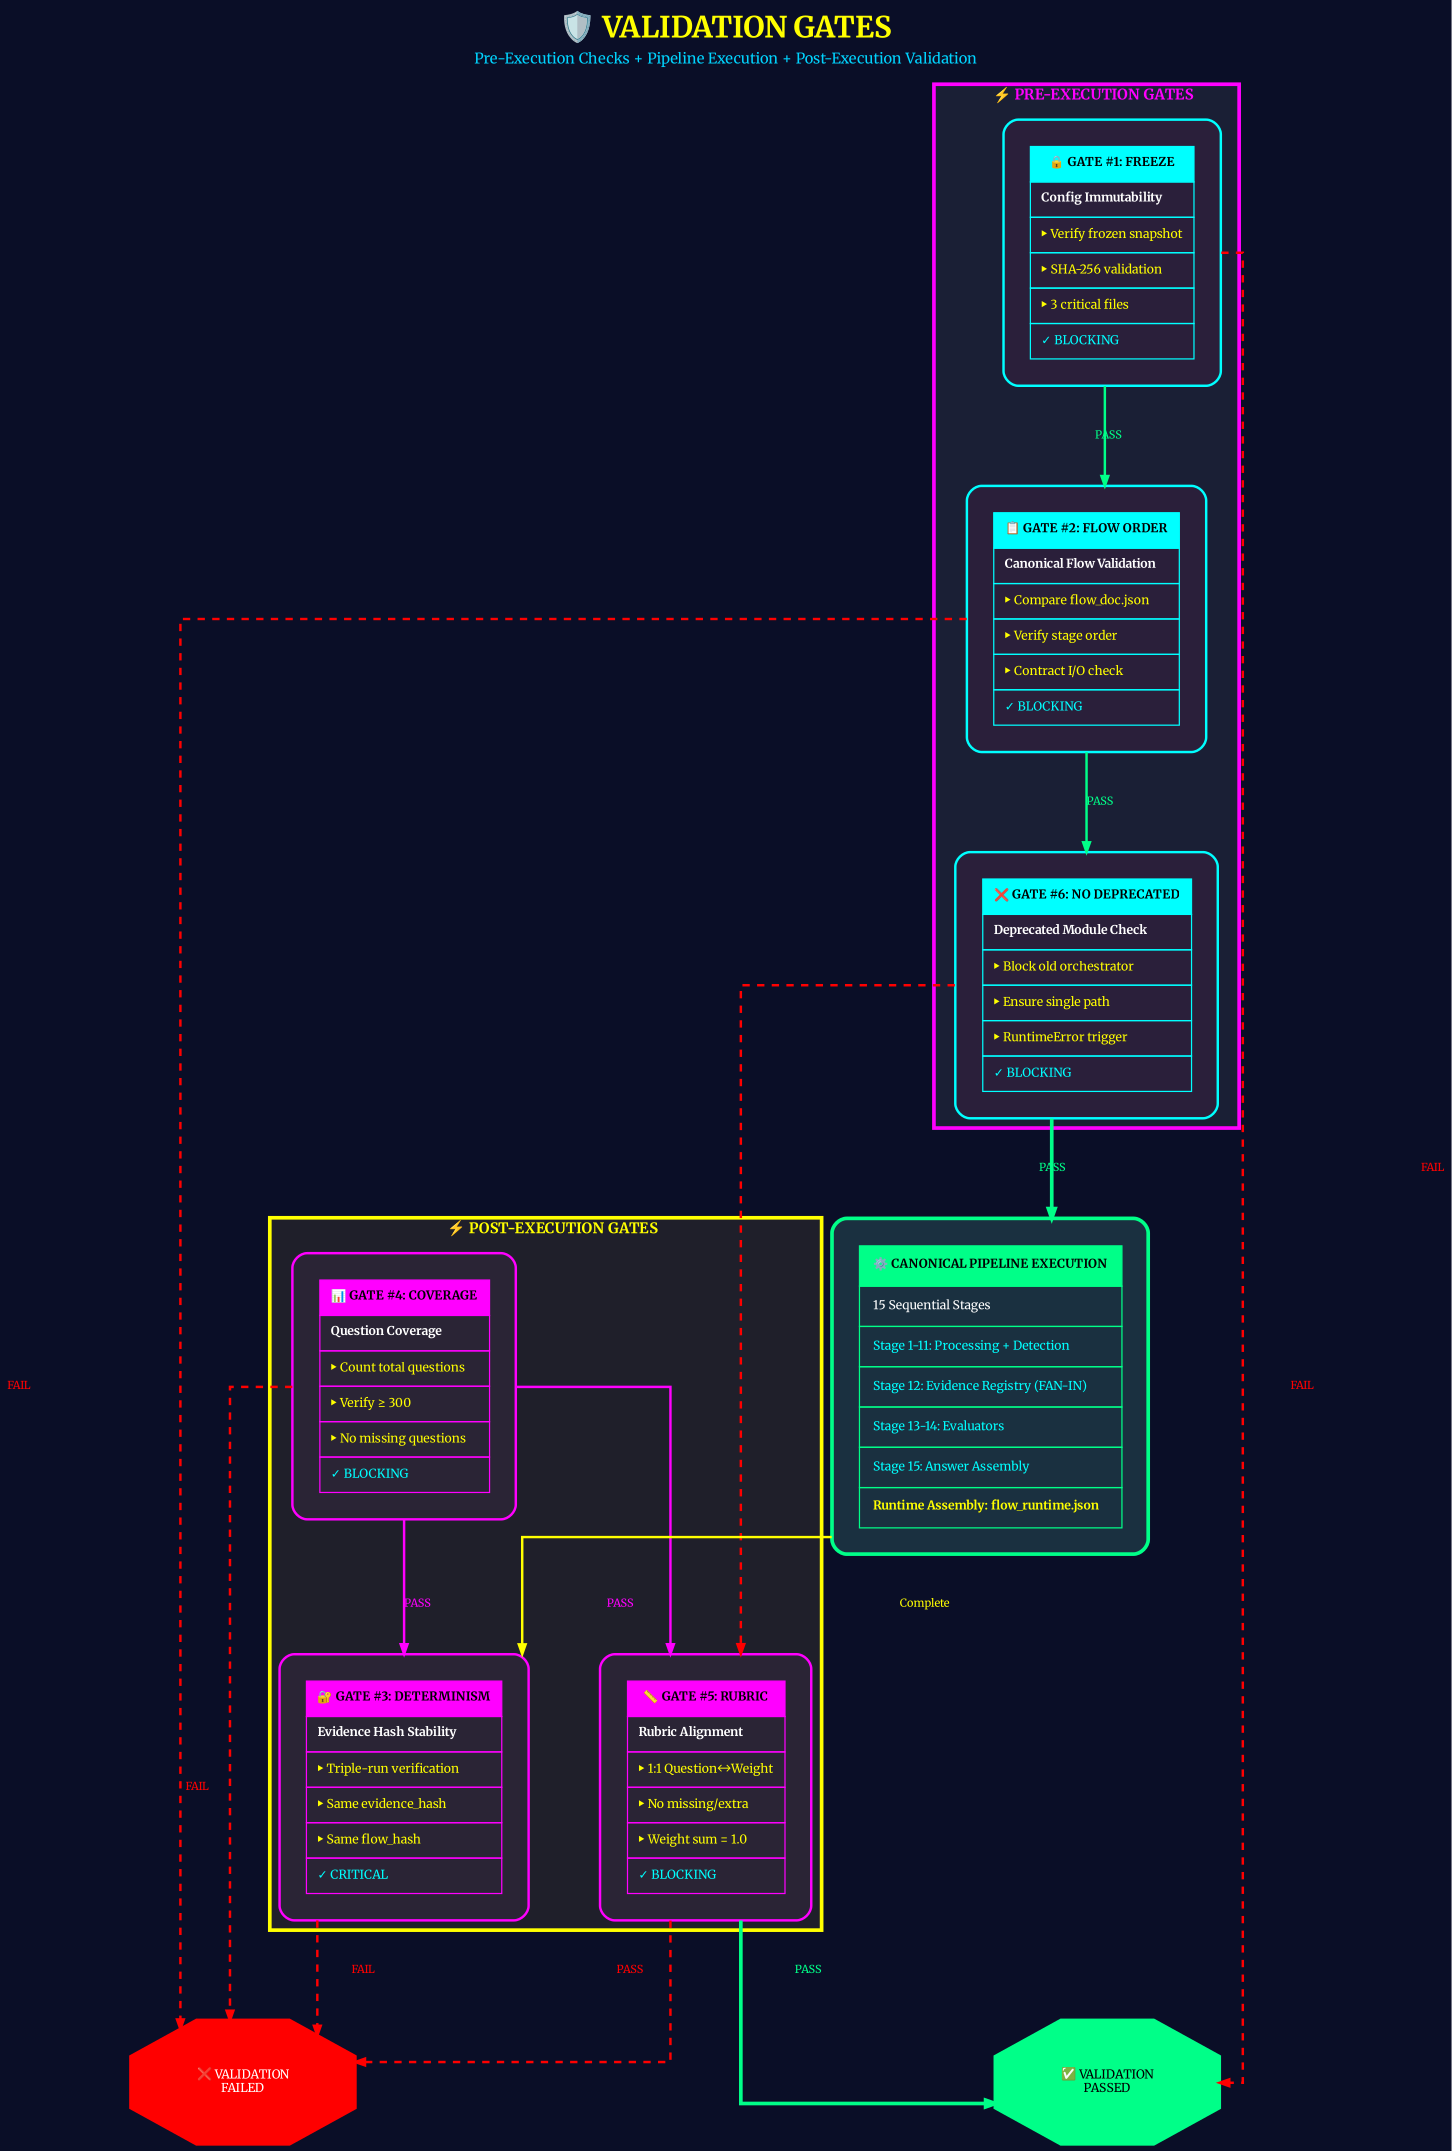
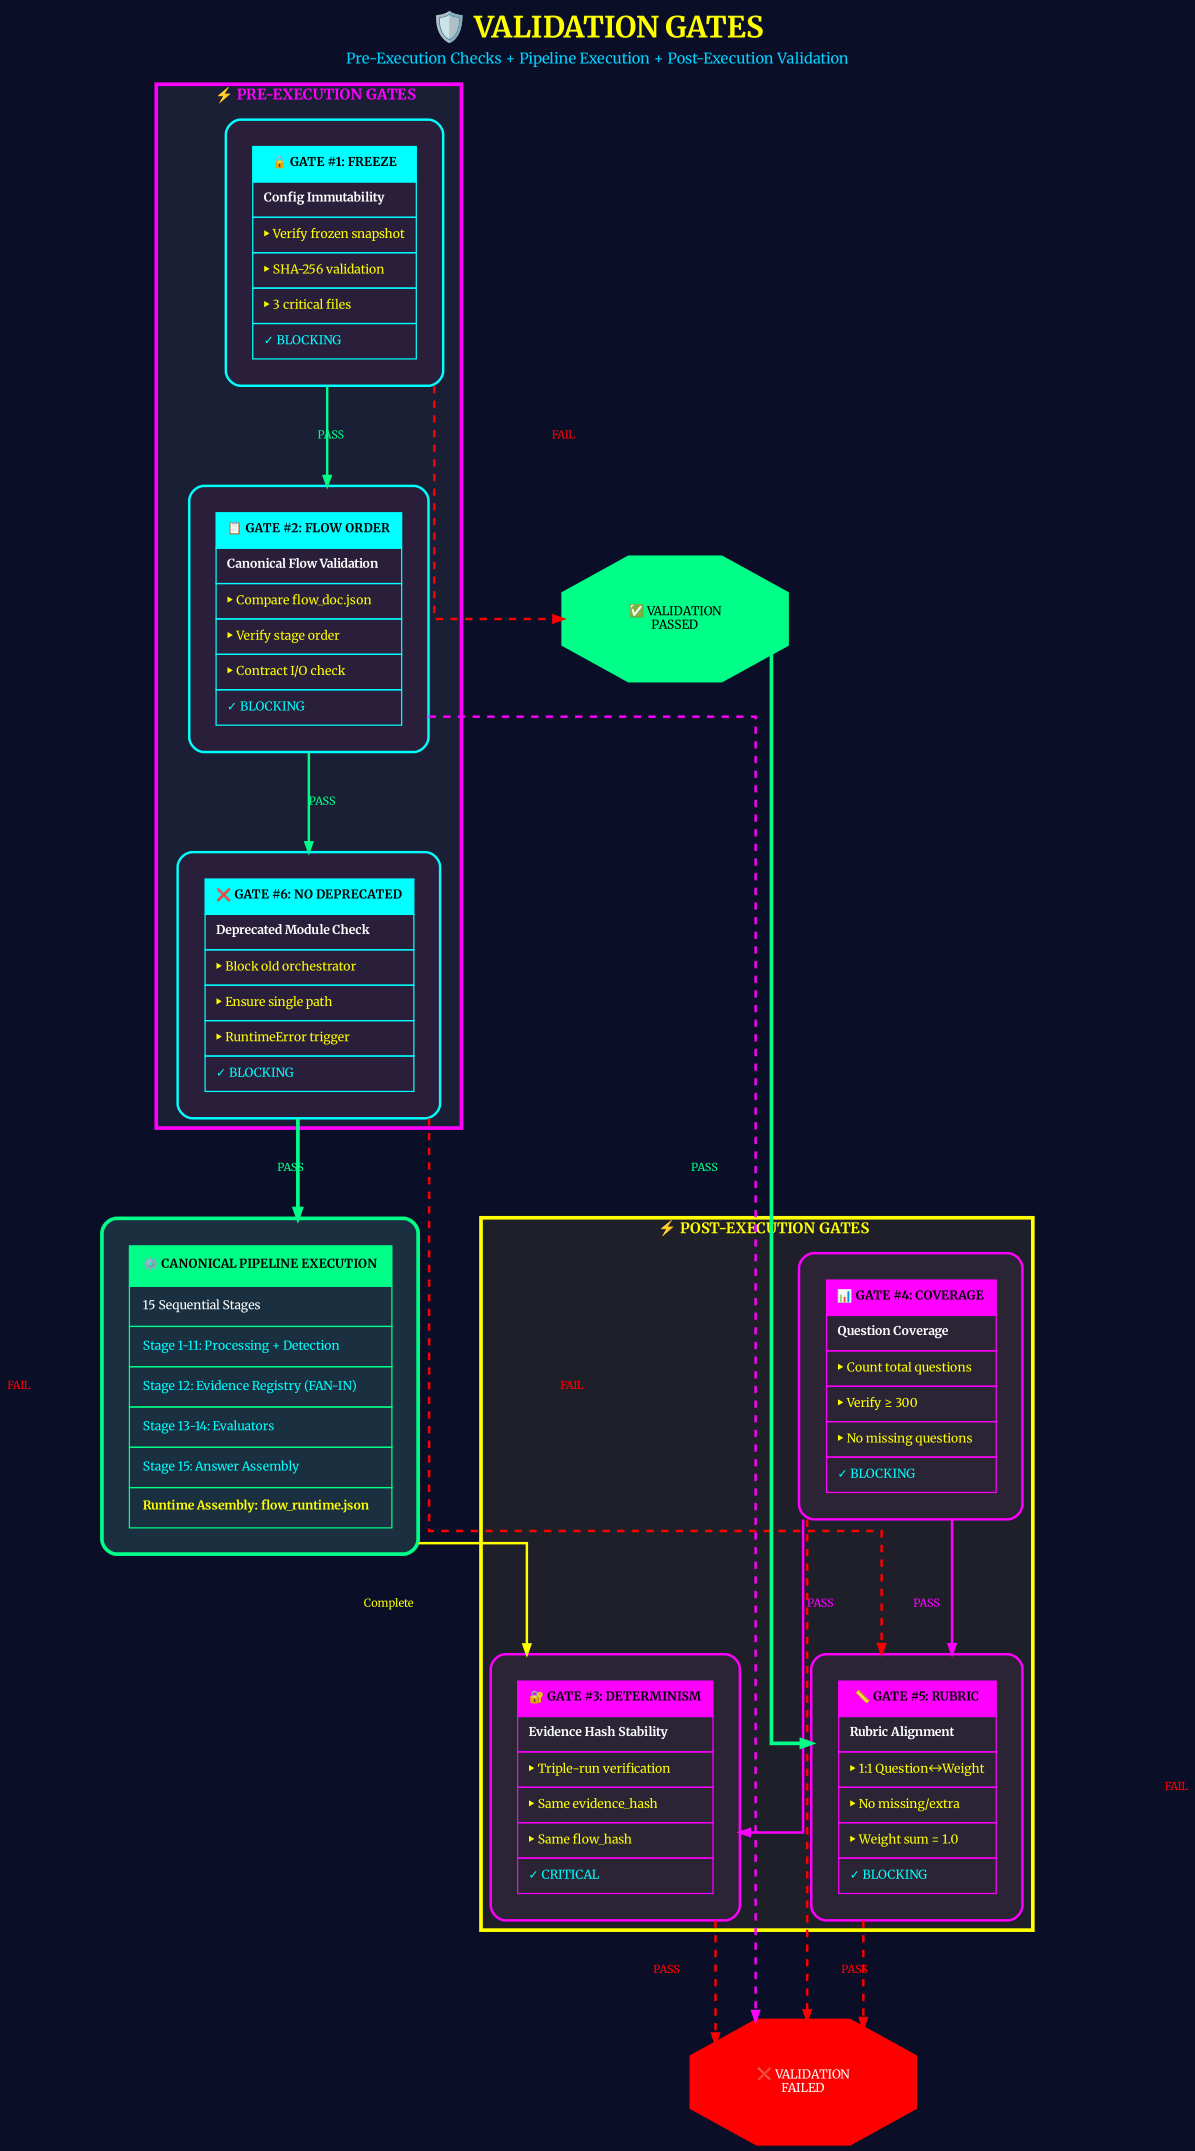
edge "📋 GATE #2: FLOW ORDER" -> "❌ VALIDATION FAILED": color #ff0000 -> #ff00ff
edge "🔐 GATE #3: DETERMINISM" -> "❌ VALIDATION FAILED": label "FAIL" -> "PASS"
edge "📏 GATE #5: RUBRIC" -> "✅ VALIDATION PASSED": reversed
